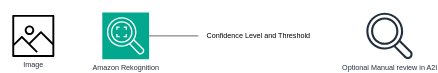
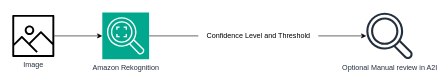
edge "Image" -> "Amazon Rekognition": added
edge "Confidence Level and Threshold" -> "Optional Manual review in A2I": added
